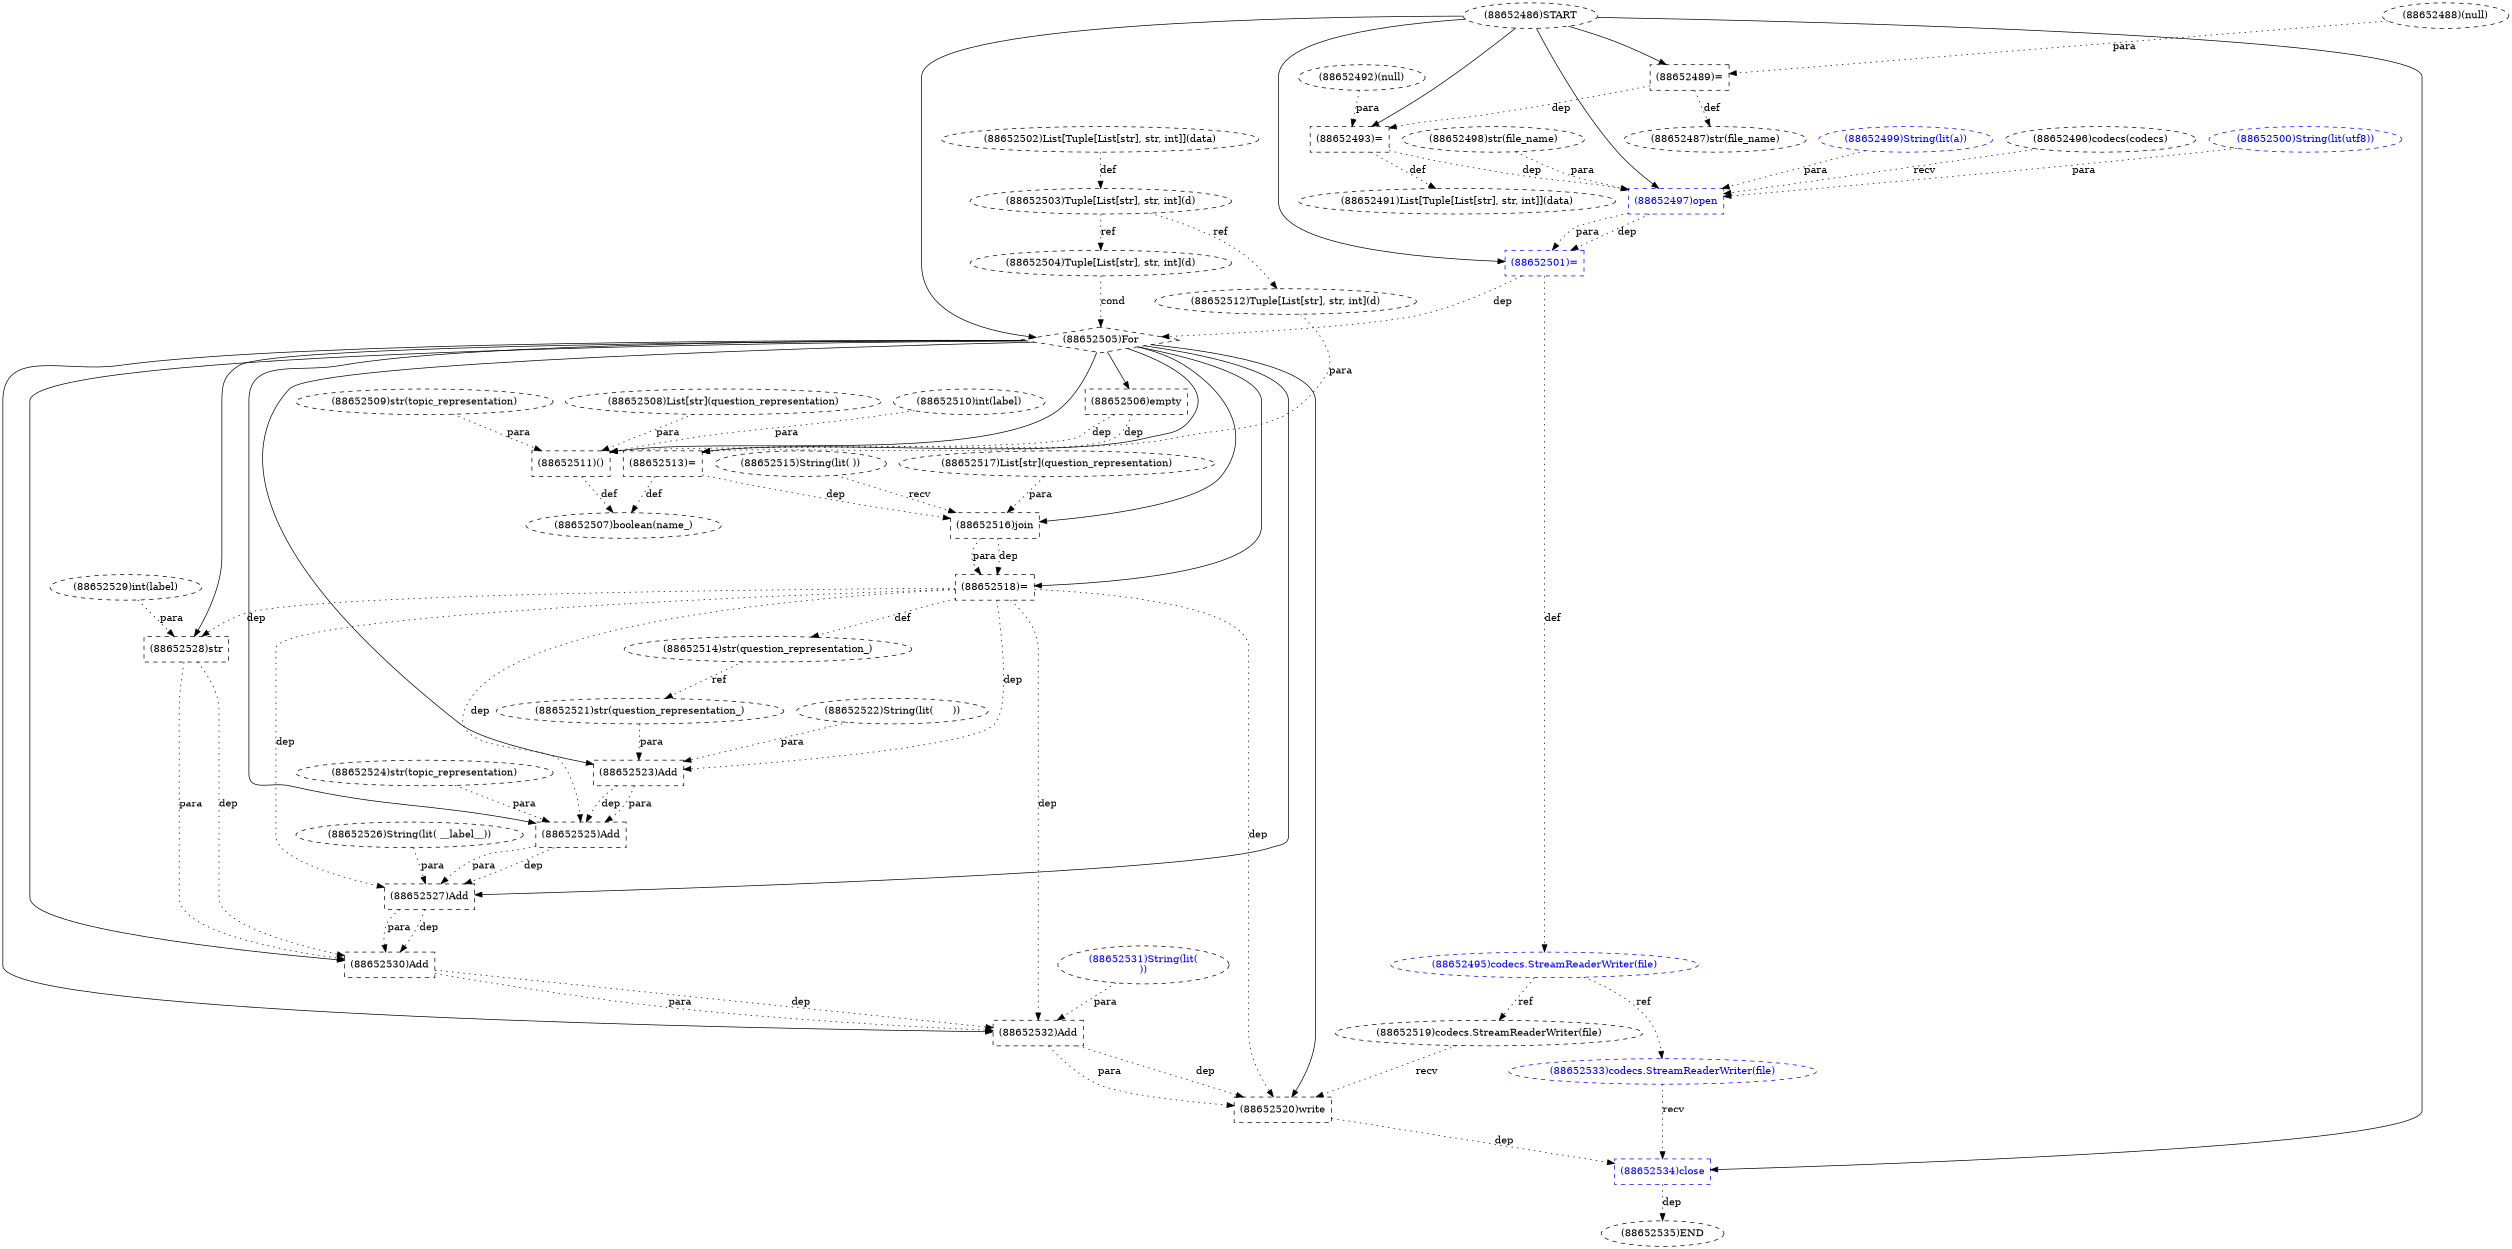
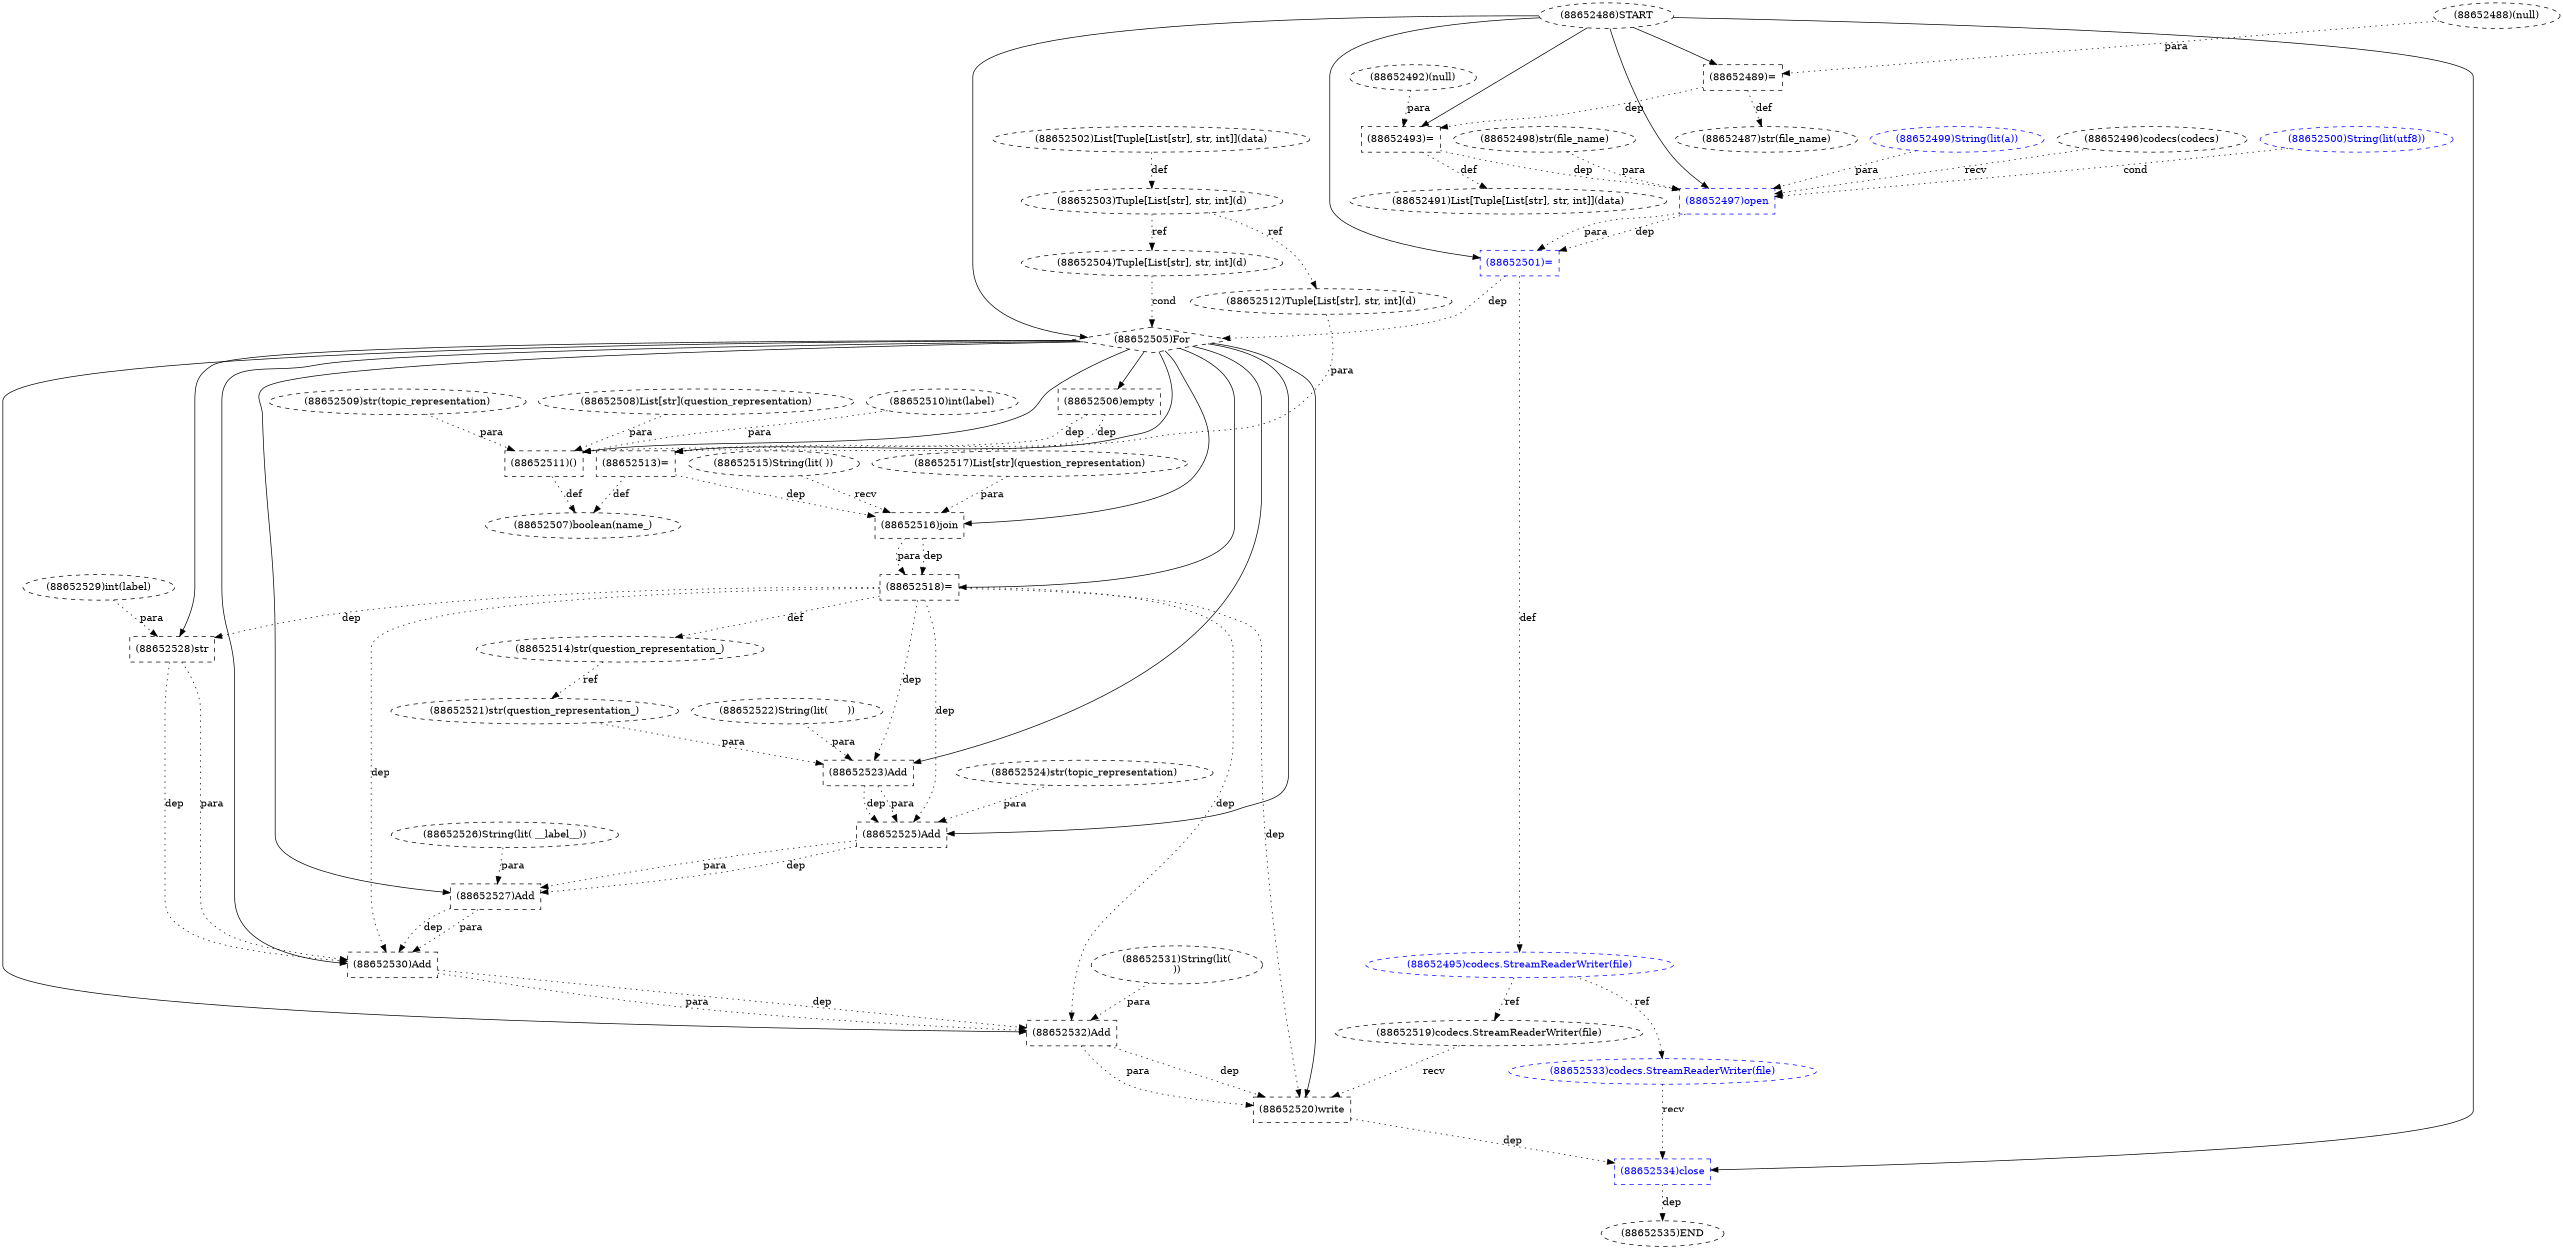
edge "(88652500)String(lit(utf8))" -> "(88652497)open": label "para" -> "cond"
edge "(88652518)=" -> "(88652527)Add": now "(88652518)=" -> "(88652530)Add"
node "(88652531)String(lit( ))": fontcolor blue -> black
